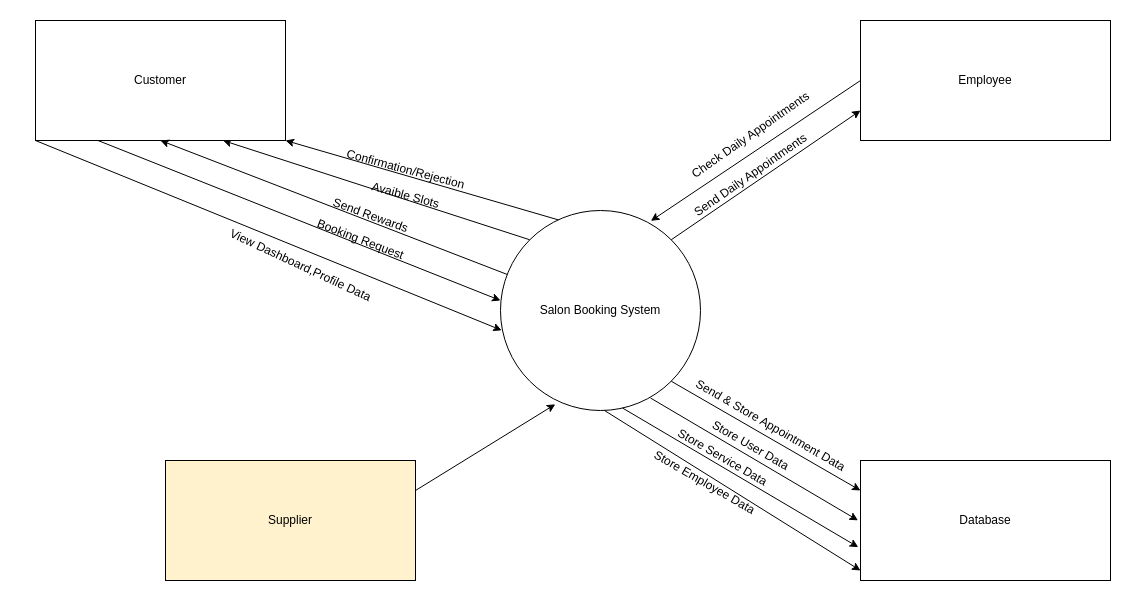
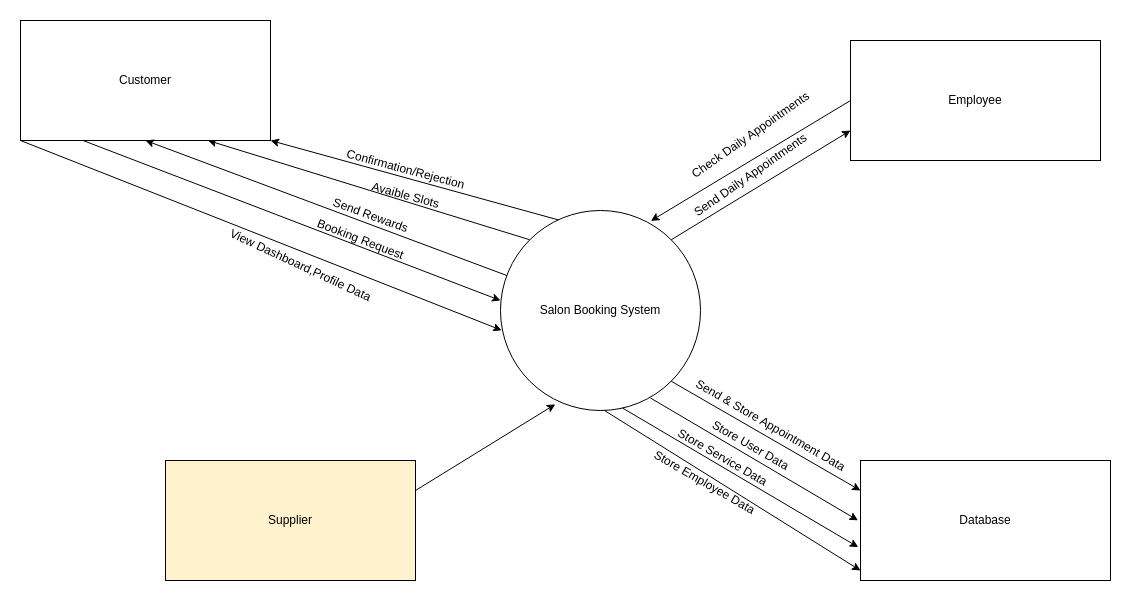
node "Customer": moved (161, 81) -> (146, 81)
node "Employee": moved (986, 81) -> (976, 101)
